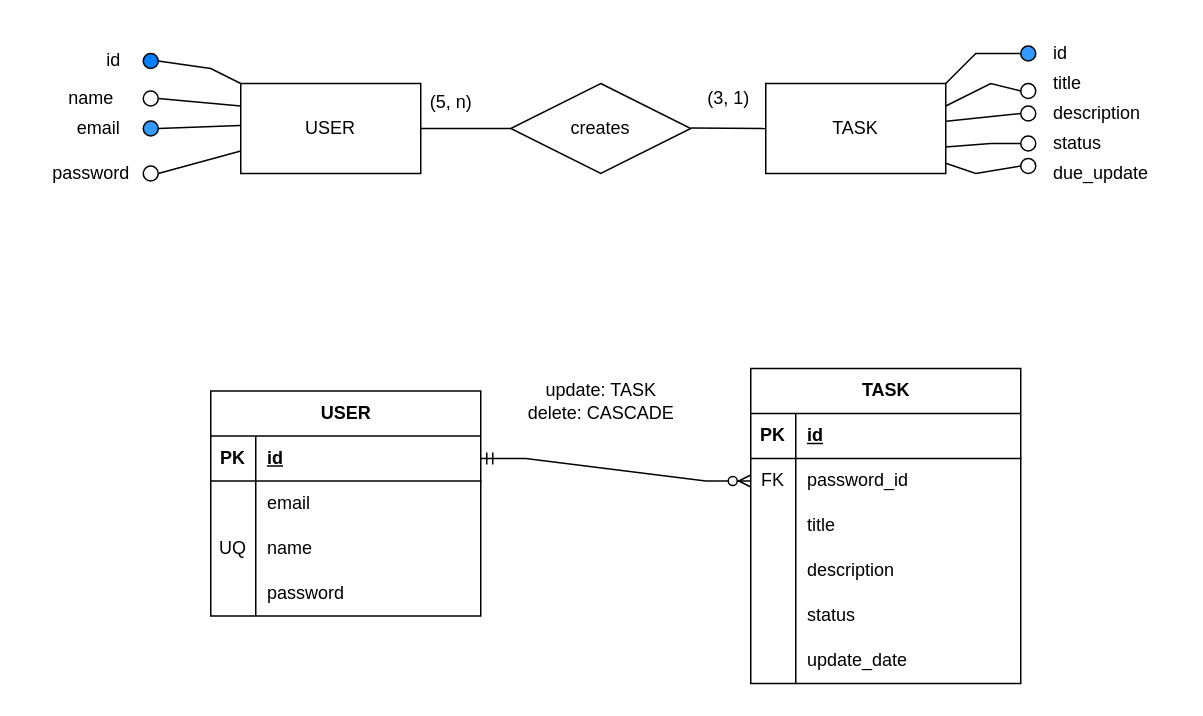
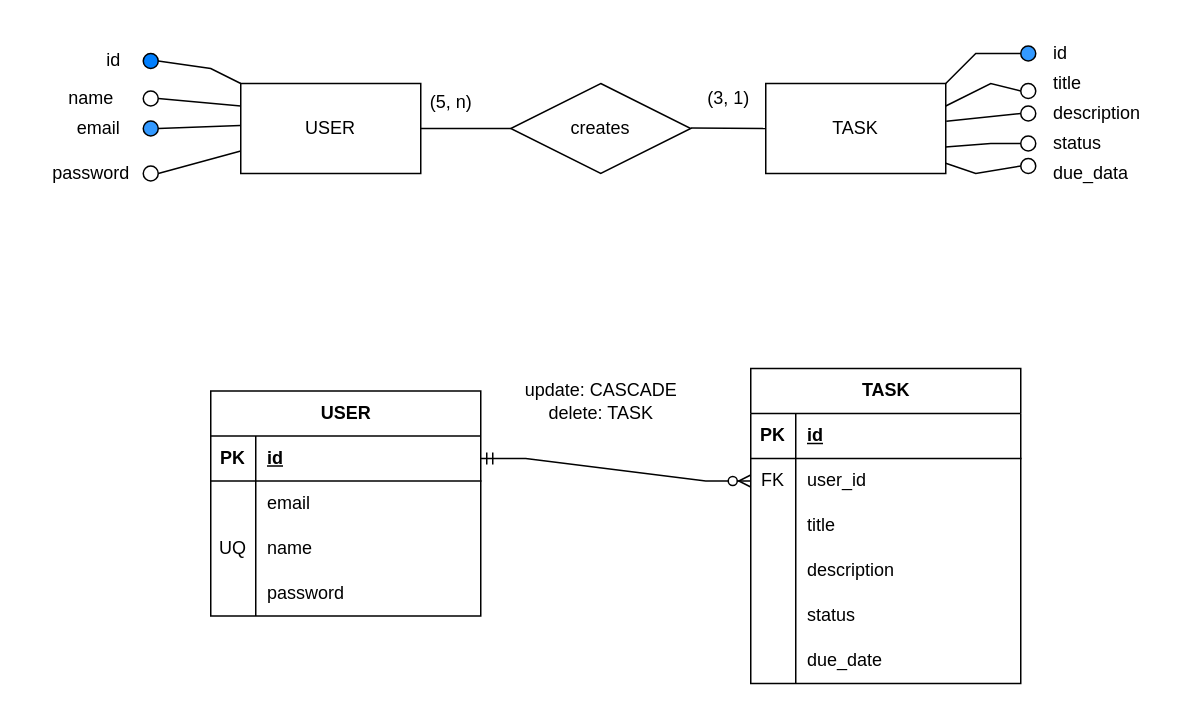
node "due_update": label "due_update" -> "due_data"
node "update: TASK": label "update: TASK" -> "update: CASCADE"
node "delete: CASCADE": label "delete: CASCADE" -> "delete: TASK"
node "password_id": label "password_id" -> "user_id"
node "update_date": label "update_date" -> "due_date"
